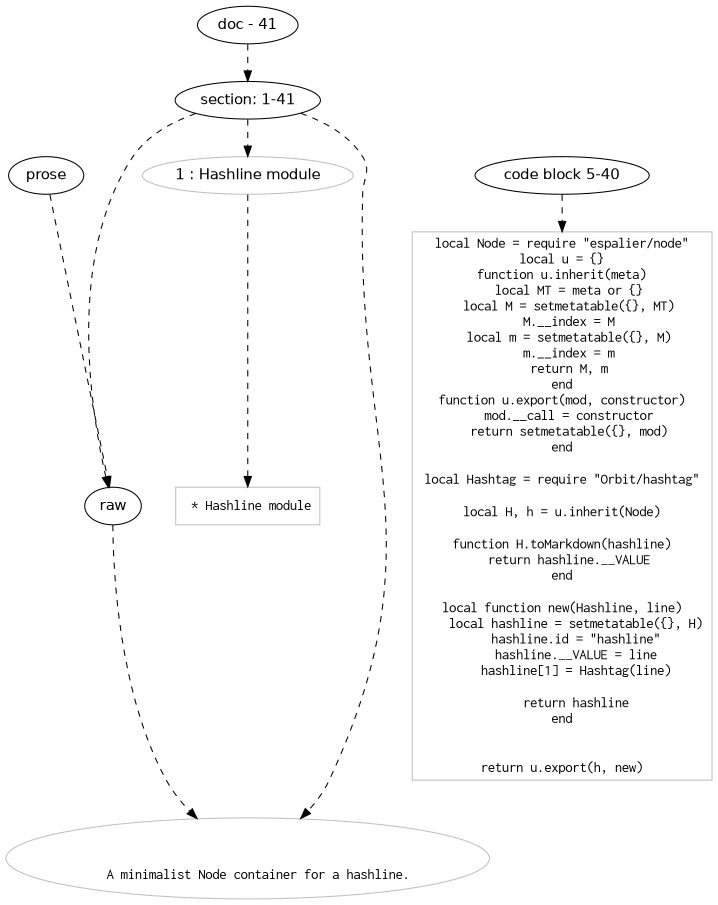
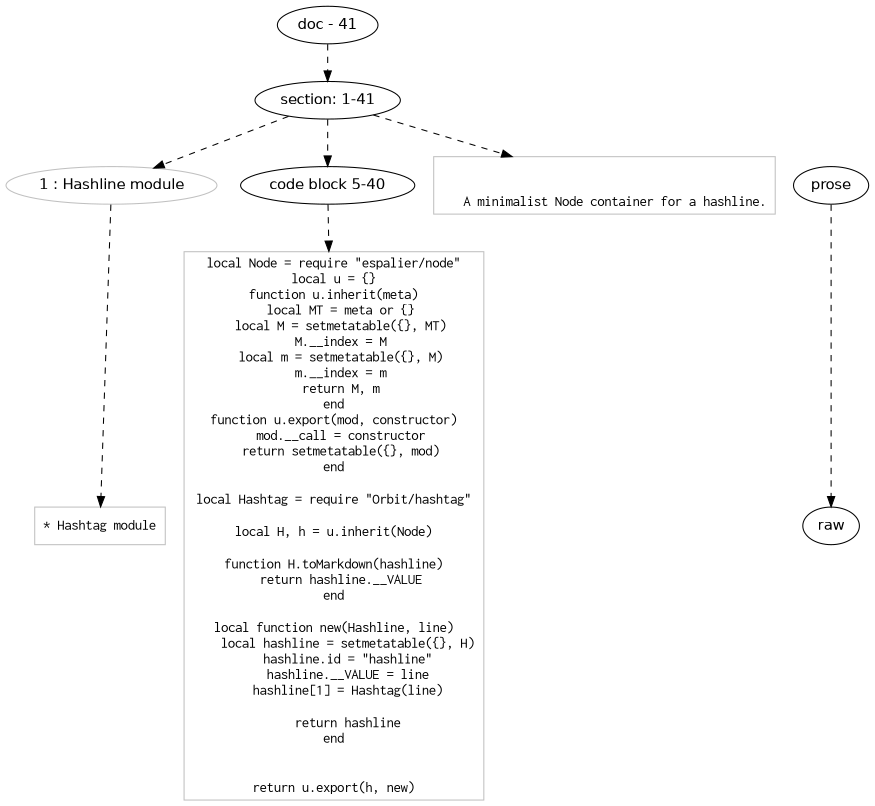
edge "section: 1-41" -> "raw": now "section: 1-41" -> "code block 5-40"
node "* Hashline module": label "* Hashline module" -> "* Hashtag module"
edge "raw" -> "A minimalist Node container for a hashline.": removed
node "A minimalist Node container for a hashline.": shape ellipse -> box
